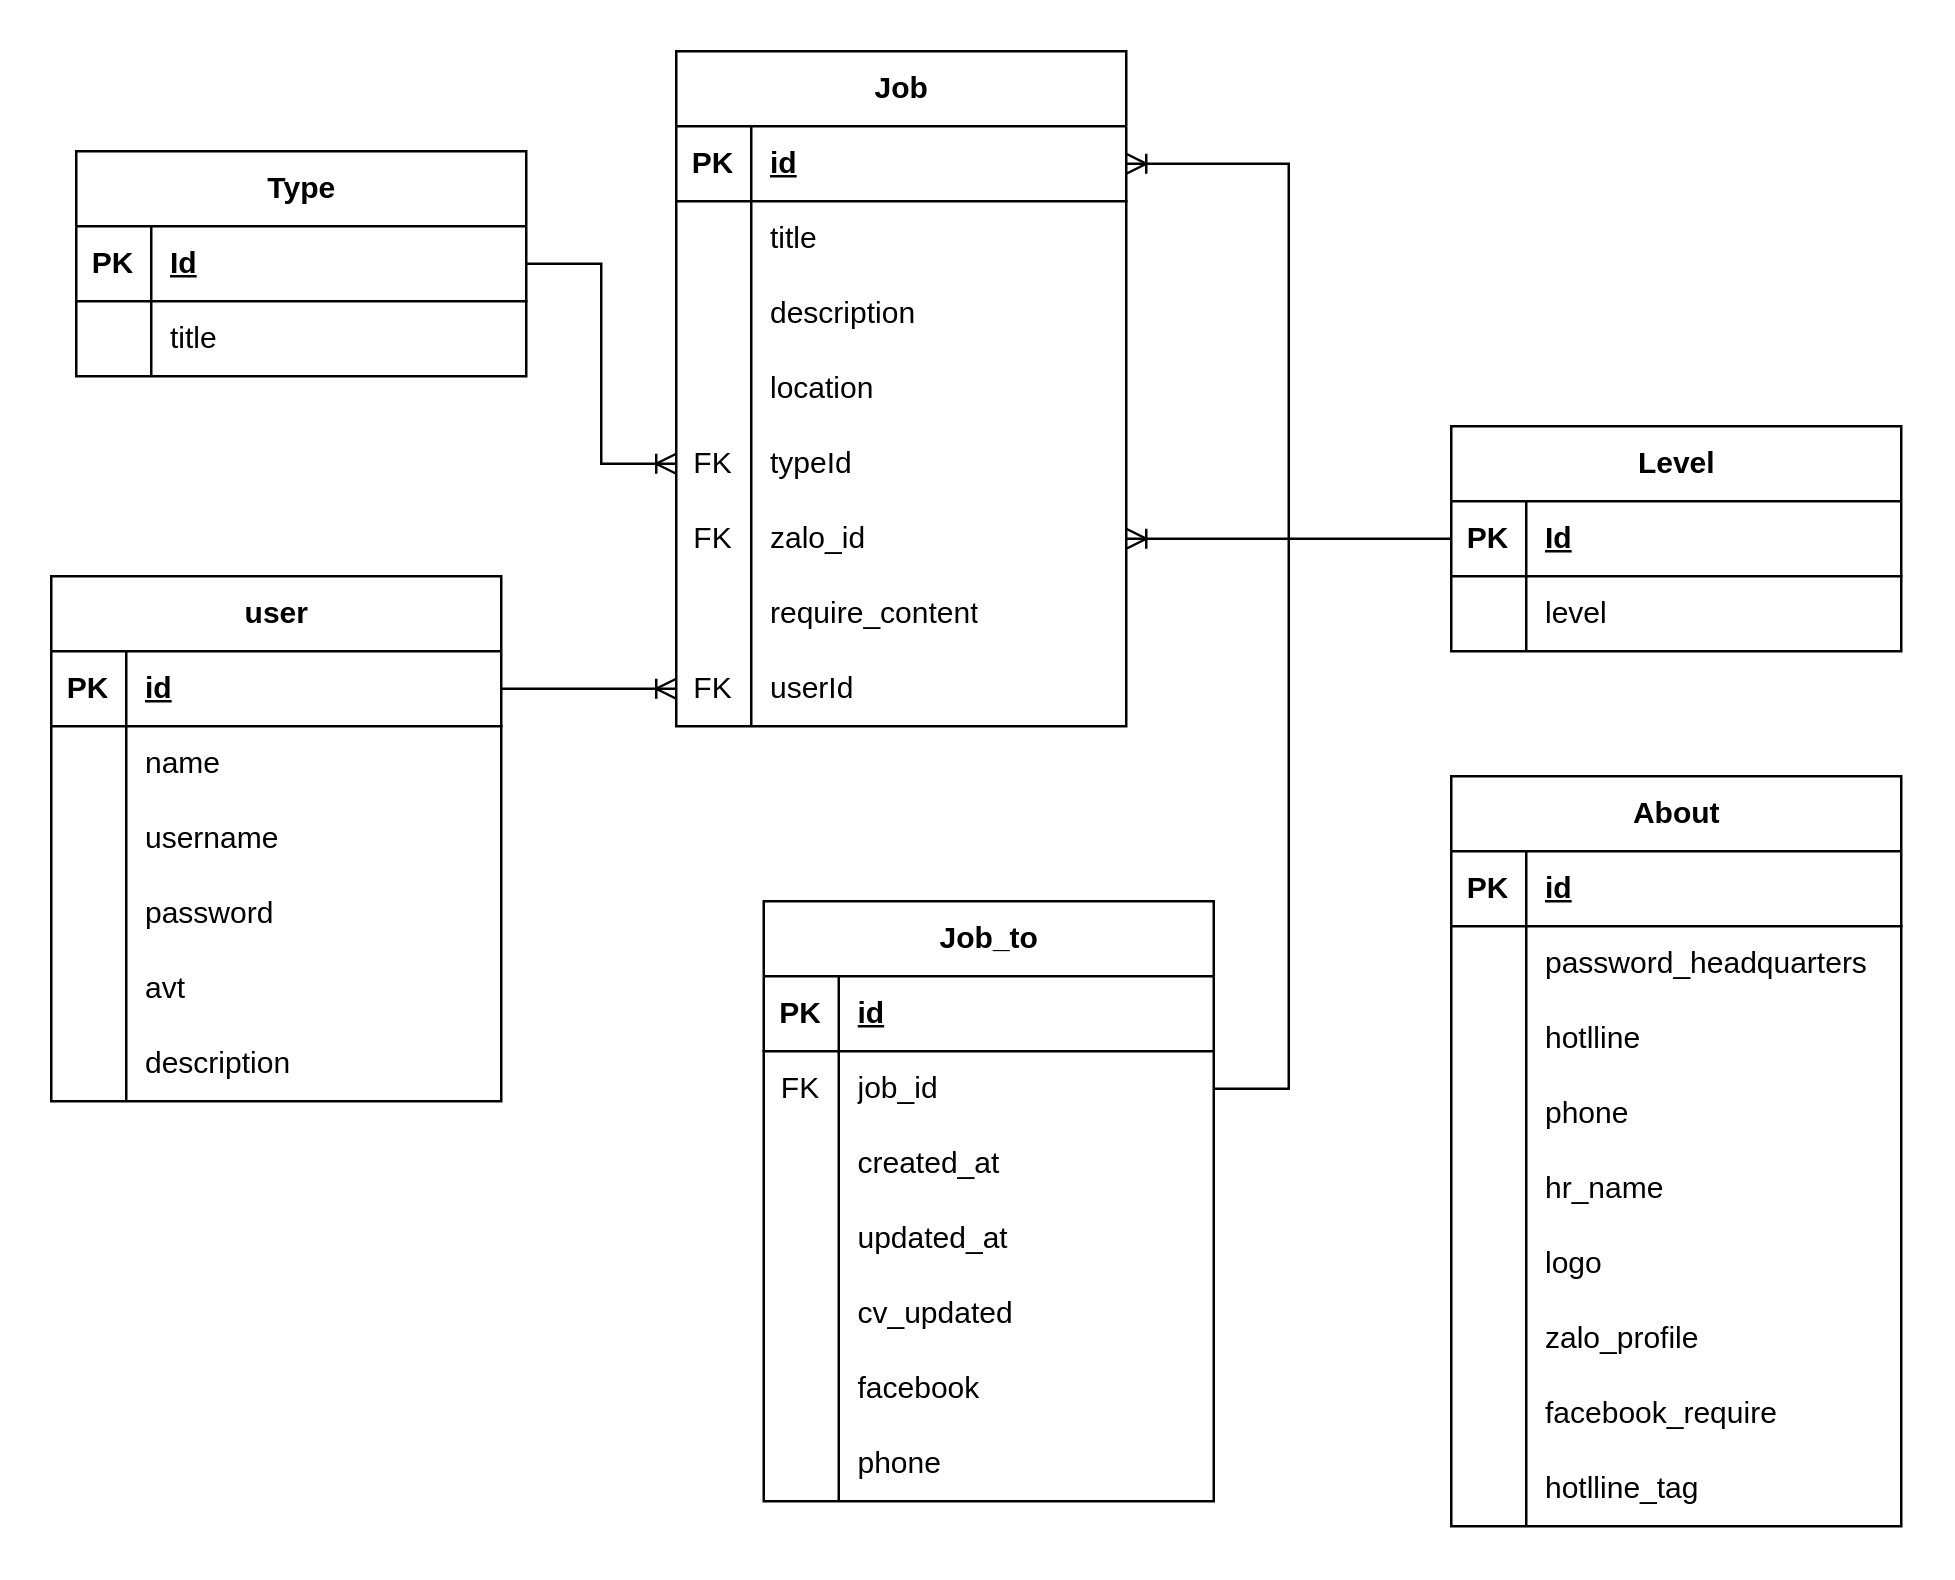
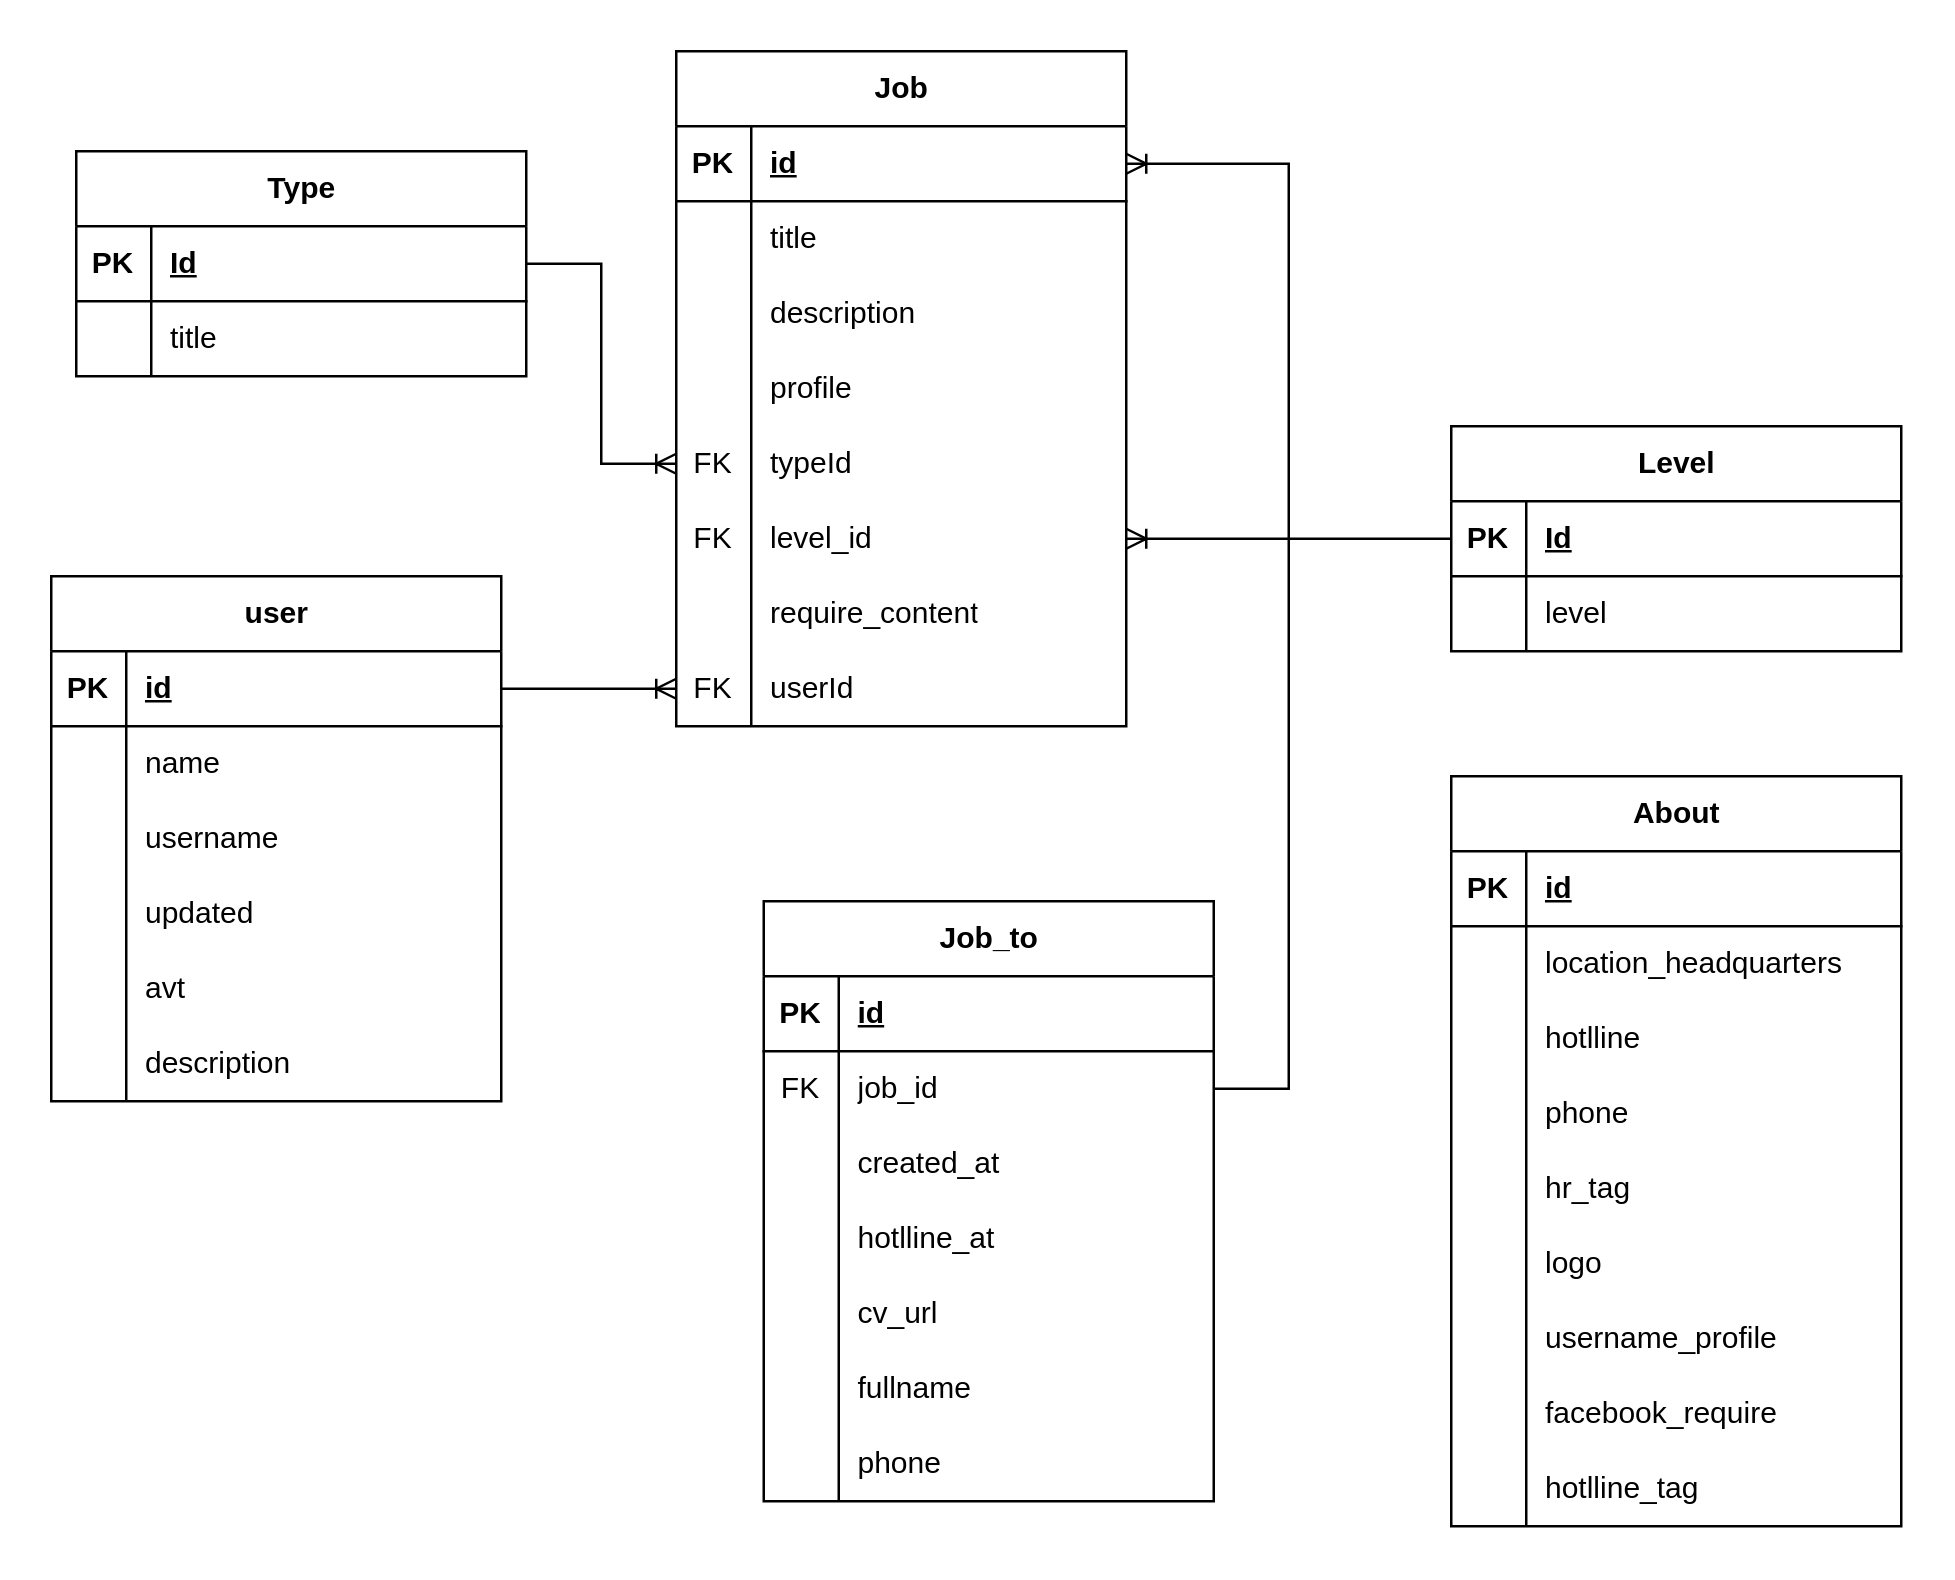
node "location": label "location" -> "profile"
node "zalo_id": label "zalo_id" -> "level_id"
node "password": label "password" -> "updated"
node "password_headquarters": label "password_headquarters" -> "location_headquarters"
node "hr_name": label "hr_name" -> "hr_tag"
node "updated_at": label "updated_at" -> "hotlline_at"
node "cv_updated": label "cv_updated" -> "cv_url"
node "zalo_profile": label "zalo_profile" -> "username_profile"
node "facebook": label "facebook" -> "fullname"
